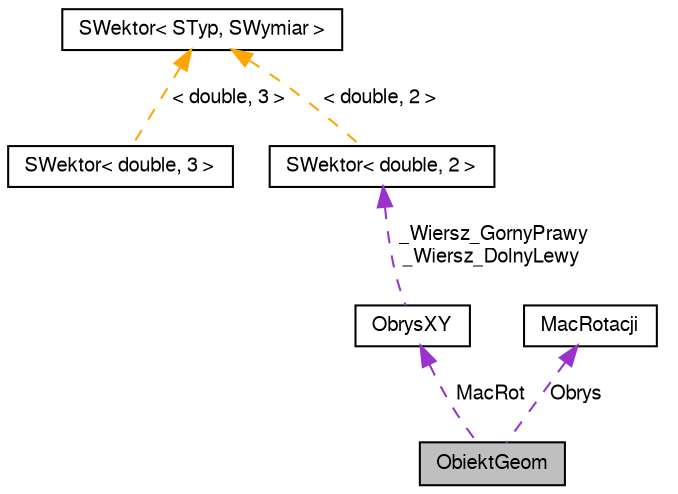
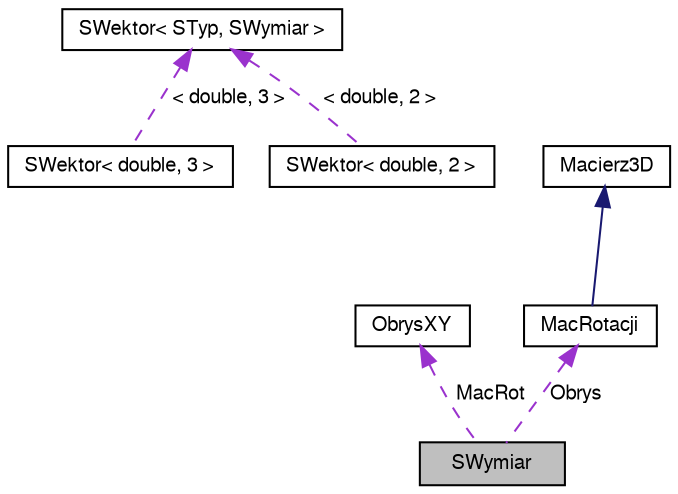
edge "SWektor< double, 2 >" -> "SWektor< STyp, SWymiar >": color orange -> darkorchid3
edge "SWektor< double, 3 >" -> "SWektor< STyp, SWymiar >": color orange -> darkorchid3
node "Macierz3D": added
edge "ObrysXY" -> "SWektor< double, 2 >": removed, label "_Wiersz_GornyPrawy _Wiersz_DolnyLewy"
node "ObiektGeom": label "ObiektGeom" -> "SWymiar"
